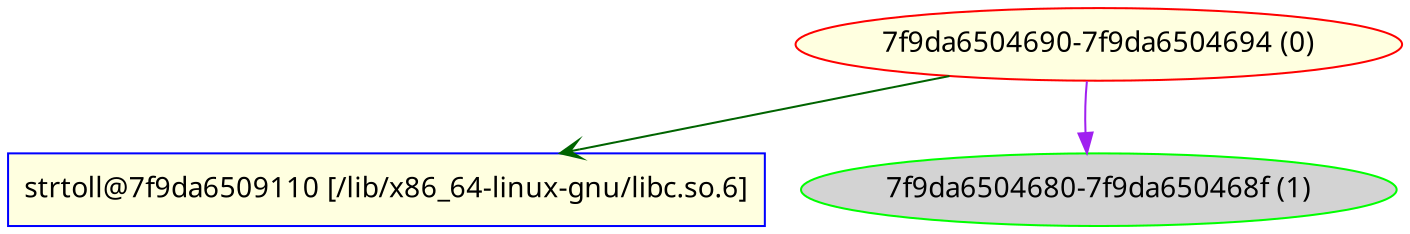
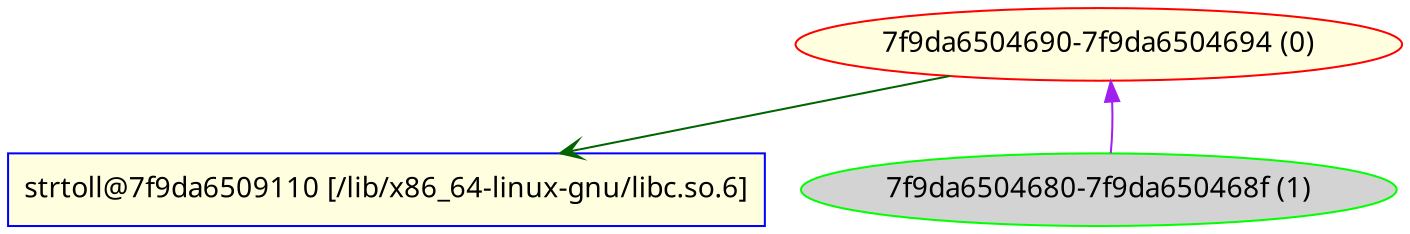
edge "7f9da6504690-7f9da6504694 (0)" -> "7f9da6504680-7f9da650468f (1)": reversed
